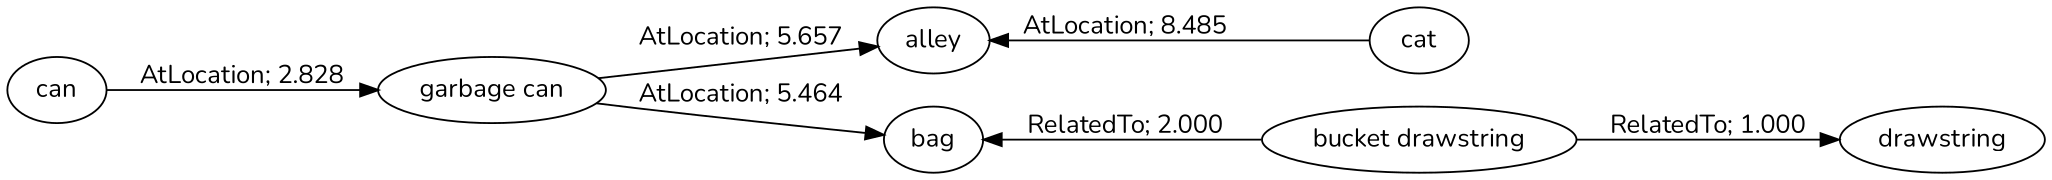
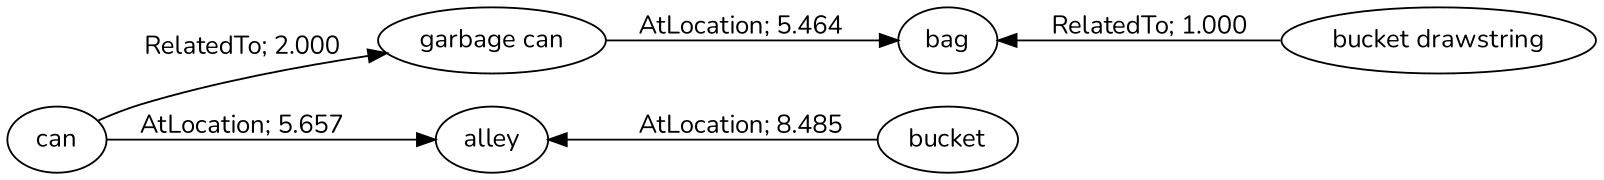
node "cat": label "cat" -> "bucket"
edge "garbage can" -> "alley": now "can" -> "alley"
edge "can" -> "garbage can": label "AtLocation; 2.828" -> "RelatedTo; 2.000"
edge "bucket drawstring" -> "bag": label "RelatedTo; 2.000" -> "RelatedTo; 1.000"
node "drawstring": removed
